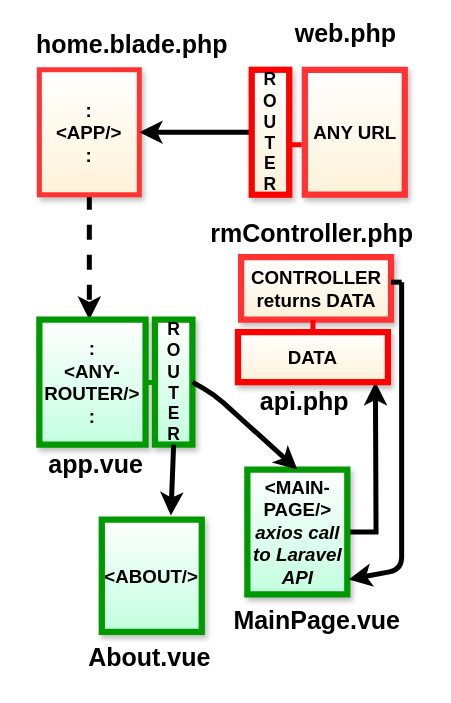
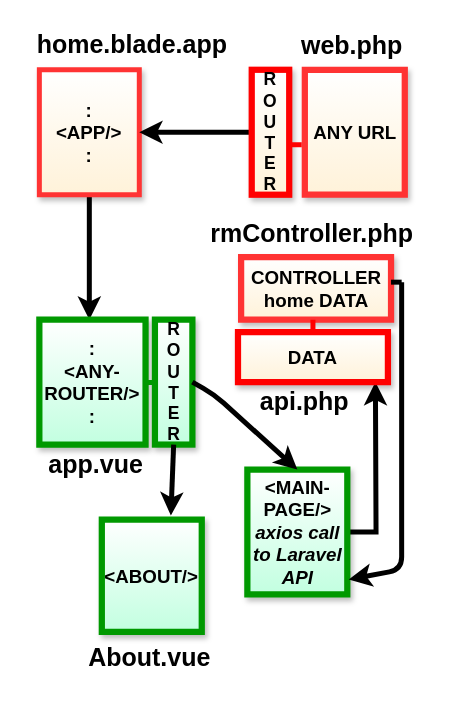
node "web.php": moved (346, 32) -> (352, 44)
node "home.blade.php": label "home.blade.php" -> "home.blade.app"
edge ": <APP/> :" -> ": <ANY-ROUTER/> :": style dashed -> solid
node "CONTROLLER returns DATA": label "CONTROLLER returns DATA" -> "CONTROLLER home DATA"
node "MainPage.vue": removed
